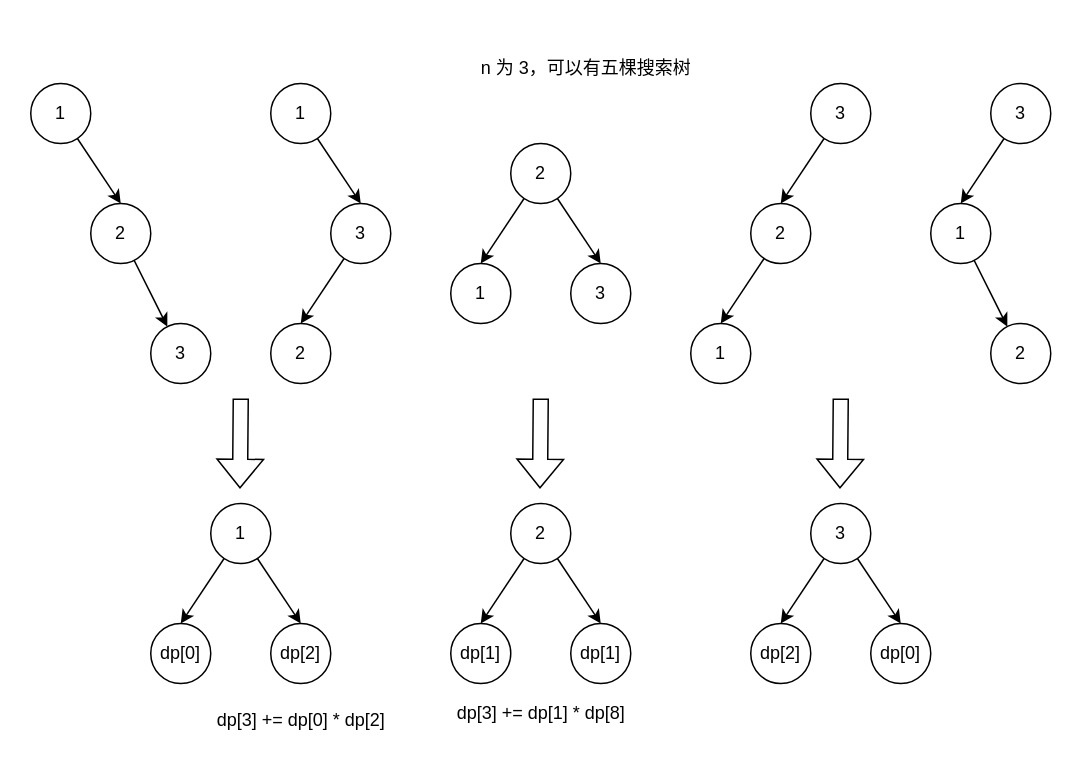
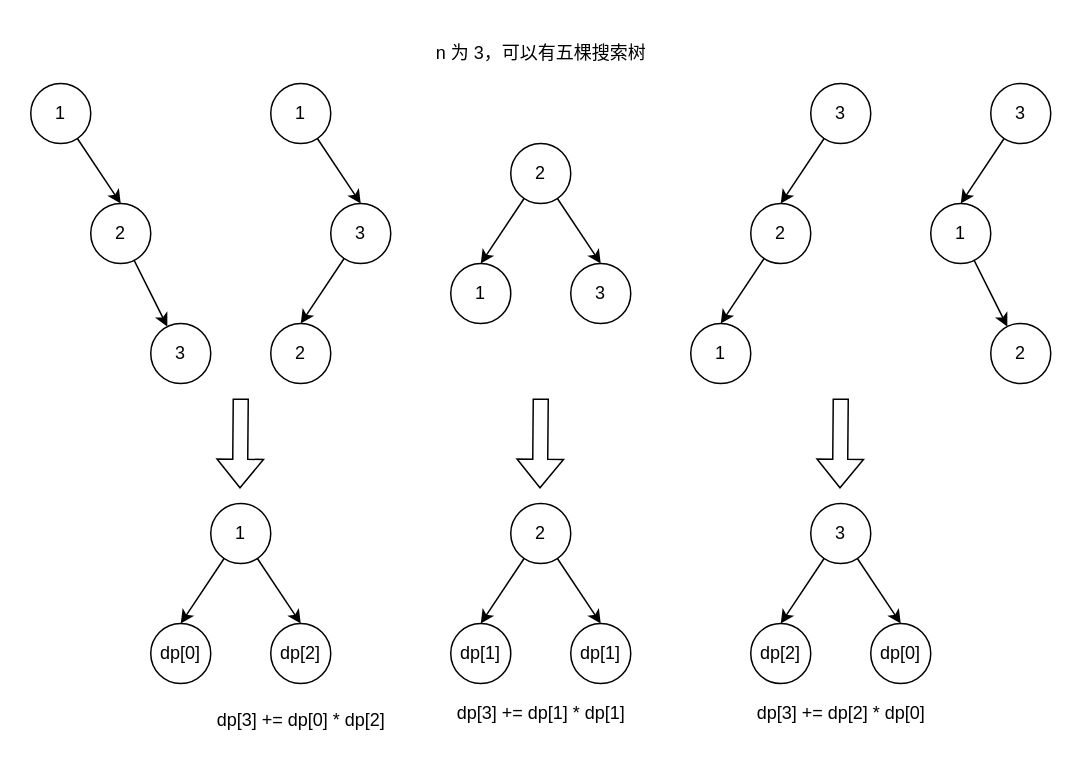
node "n 为 3，可以有五棵搜索树": moved (586, 68) -> (541, 53)
node "dp[3] += dp[1] * dp[8]": label "dp[3] += dp[1] * dp[8]" -> "dp[3] += dp[1] * dp[1]"
node "dp[3] += dp[2] * dp[0]": added
